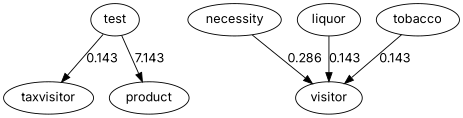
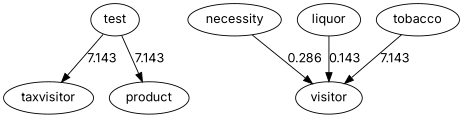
edge "test" -> "taxvisitor": label "0.143" -> "7.143"
edge "tobacco" -> "visitor": label "0.143" -> "7.143"
